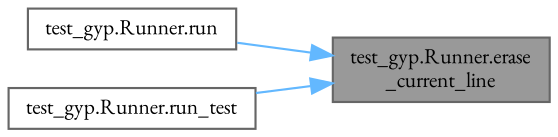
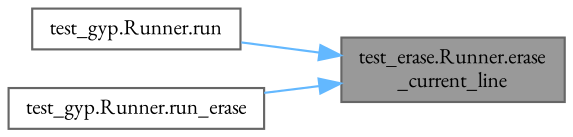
node "test_gyp.Runner.erase _current_line": label "test_gyp.Runner.erase _current_line" -> "test_erase.Runner.erase _current_line"
node "test_gyp.Runner.run_test": label "test_gyp.Runner.run_test" -> "test_gyp.Runner.run_erase"
